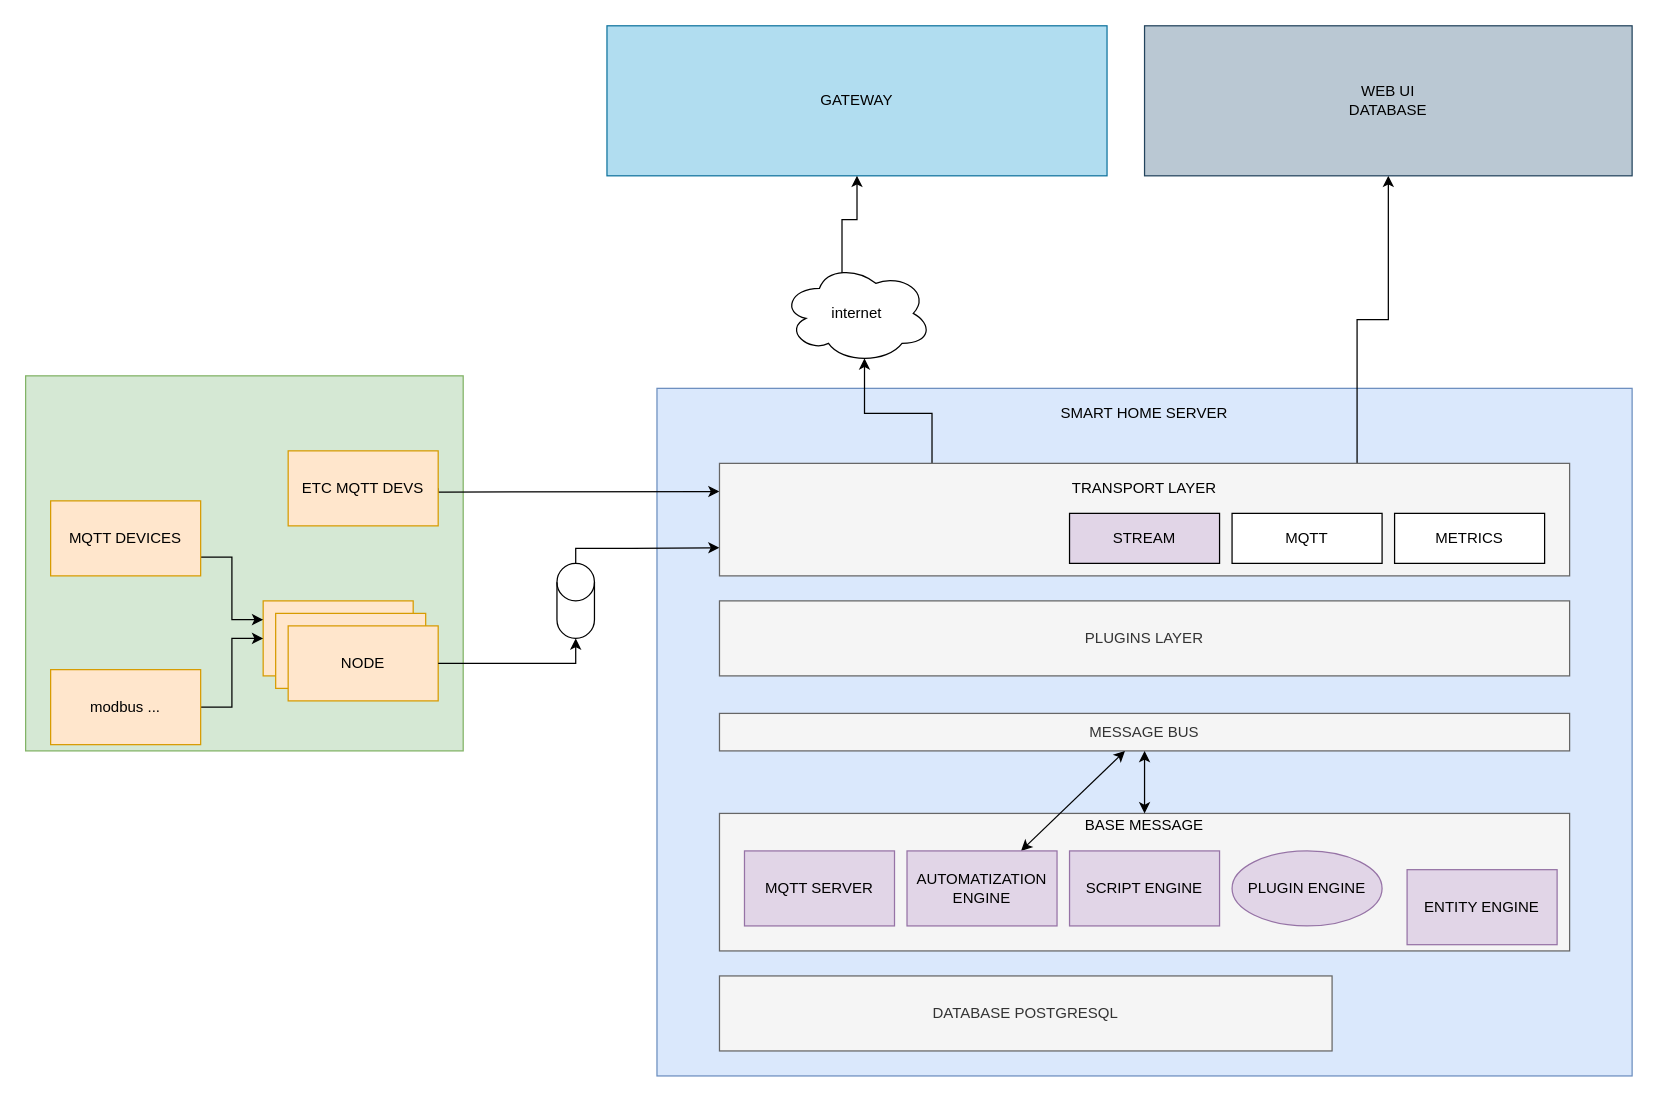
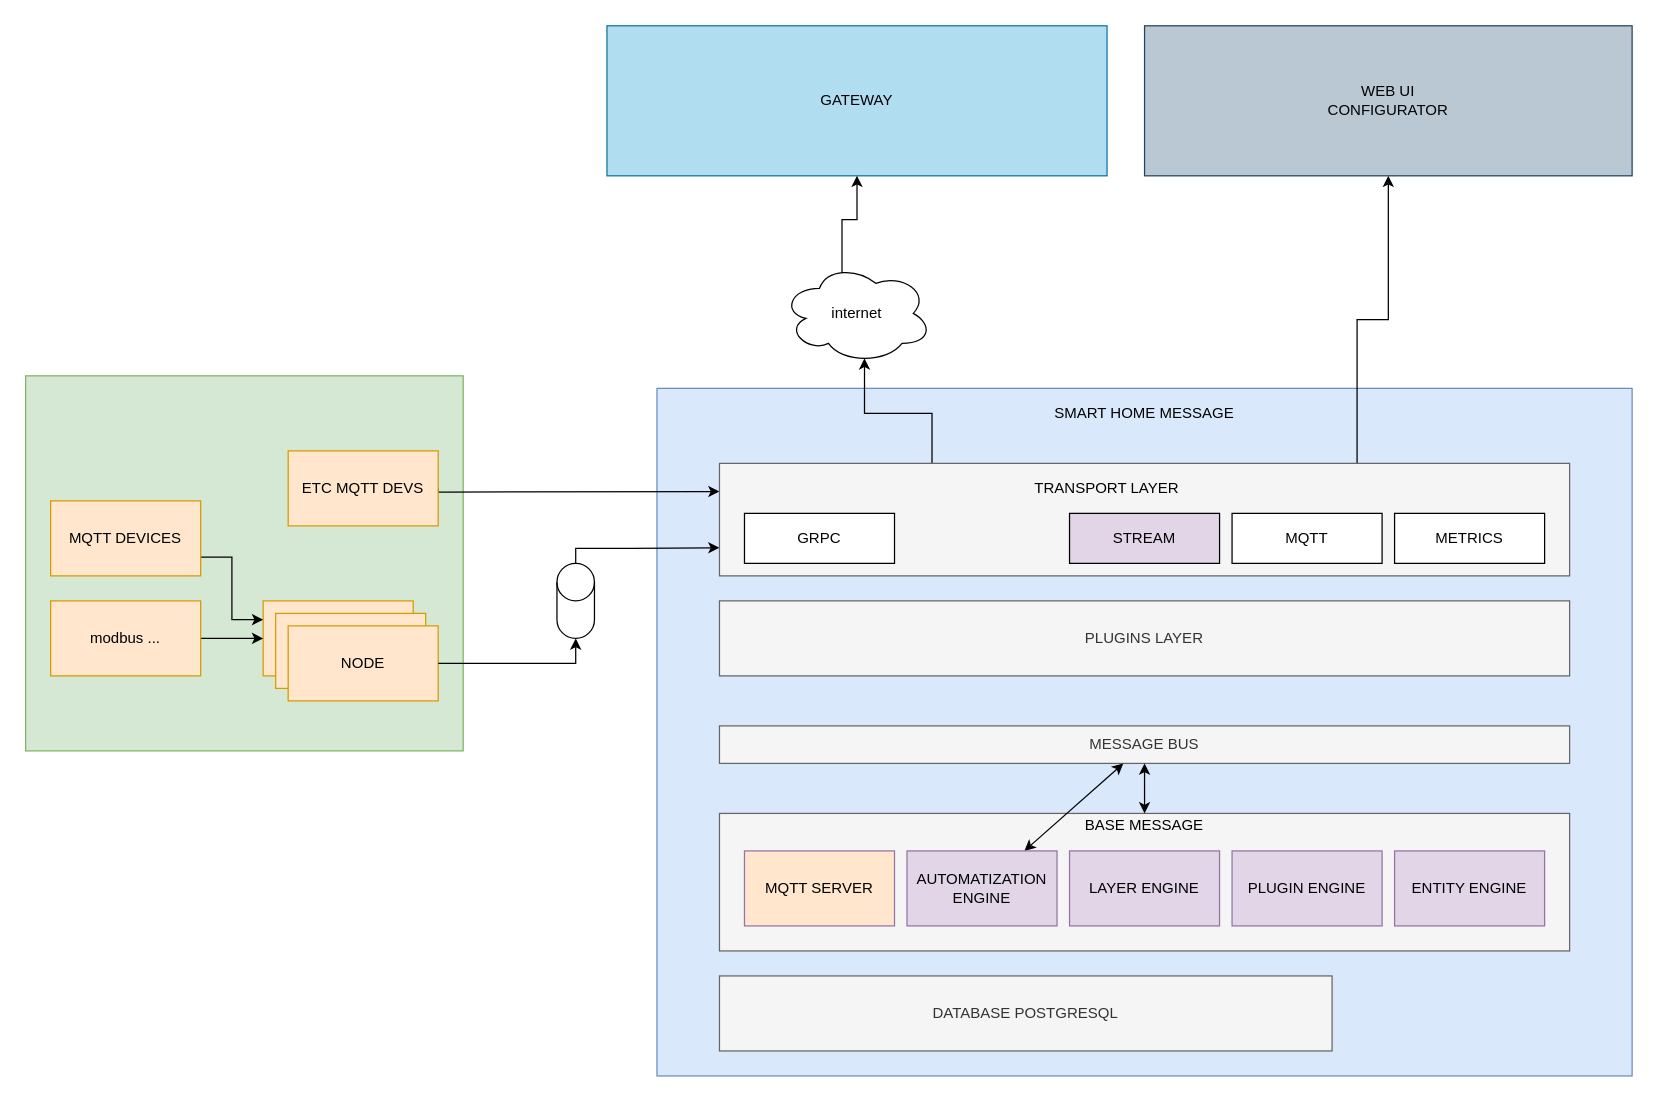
node "WEB UI DATABASE": label "WEB UI DATABASE" -> "WEB UI CONFIGURATOR"
node "SMART HOME SERVER": label "SMART HOME SERVER" -> "SMART HOME MESSAGE"
node "TRANSPORT LAYER": moved (1144, 488) -> (1107, 488)
node "GRPC": added
node "modbus ...": moved (126, 707) -> (126, 638)
node "MESSAGE BUS": moved (1144, 732) -> (1144, 744)
node "MQTT SERVER": fillcolor #e1d5e7 -> #ffe6cc
node "SCRIPT ENGINE": label "SCRIPT ENGINE" -> "LAYER ENGINE"
node "PLUGIN ENGINE": shape ellipse -> rectangle
node "ENTITY ENGINE": moved (1482, 907) -> (1469, 888)
